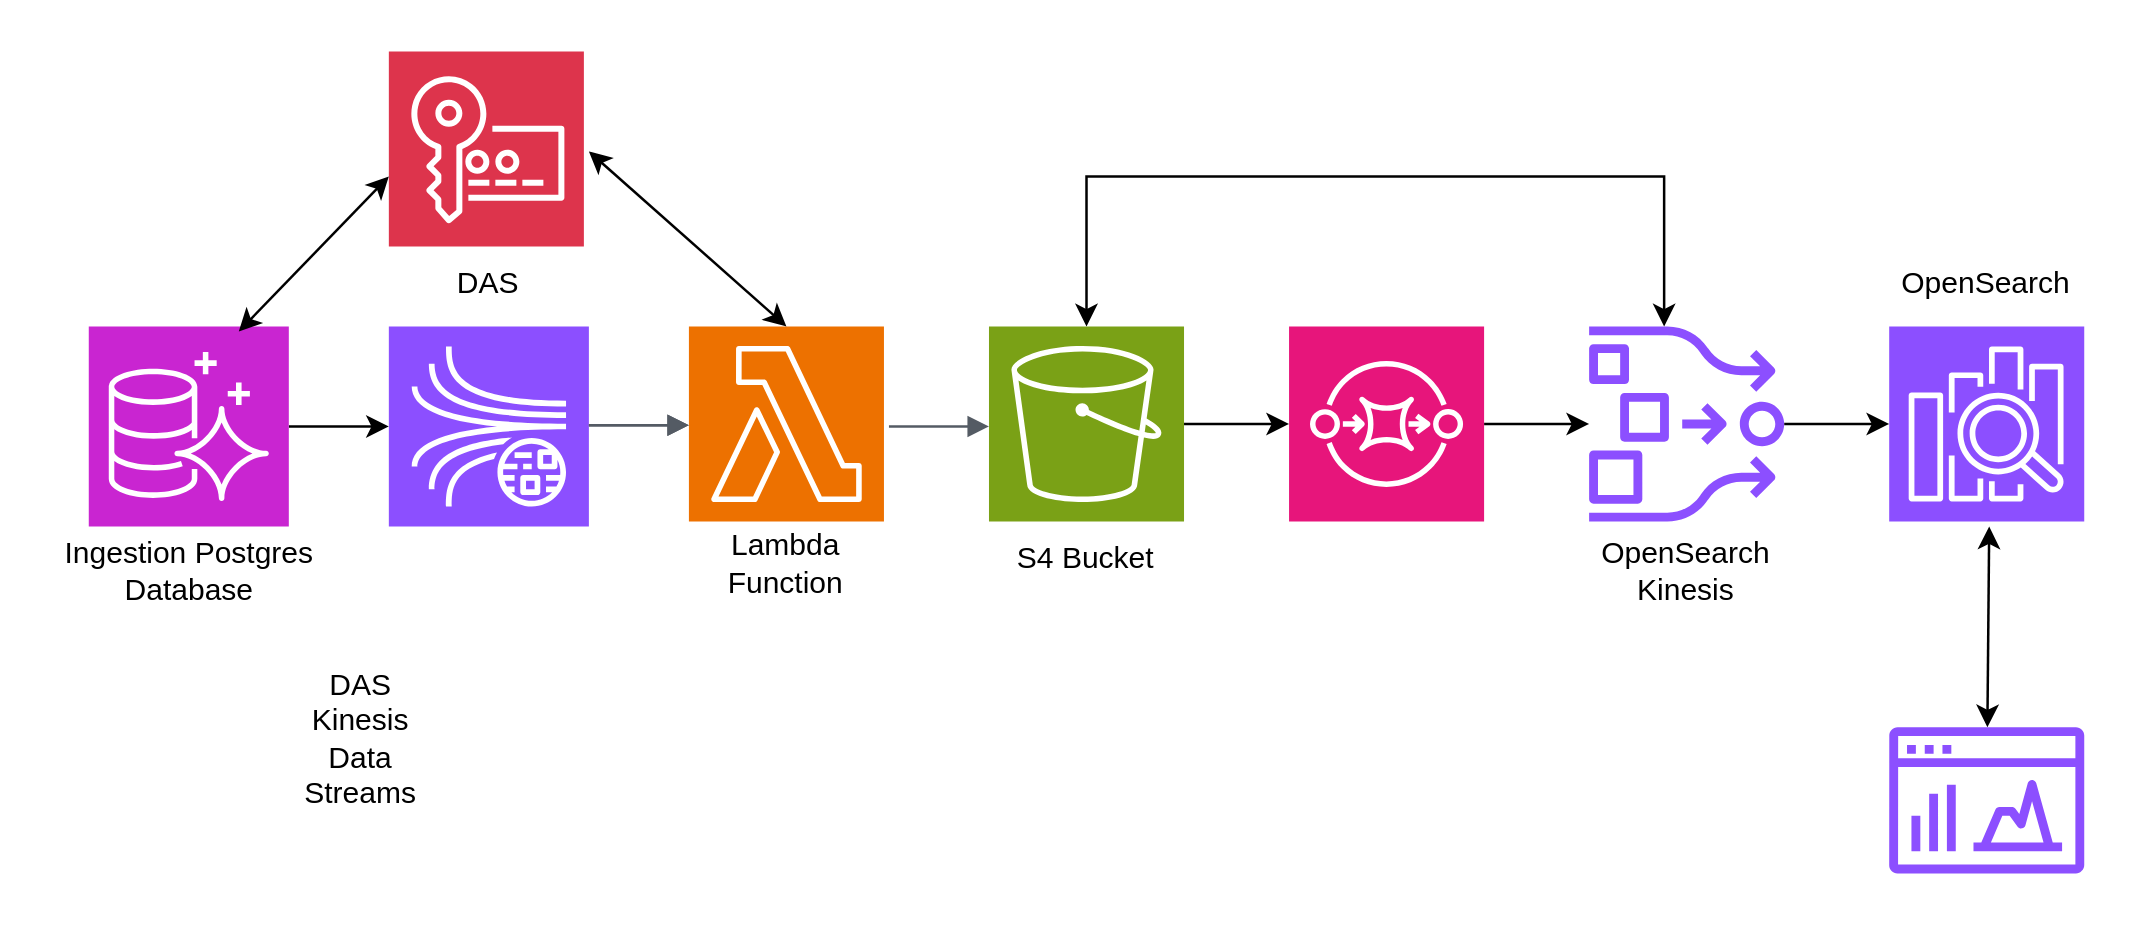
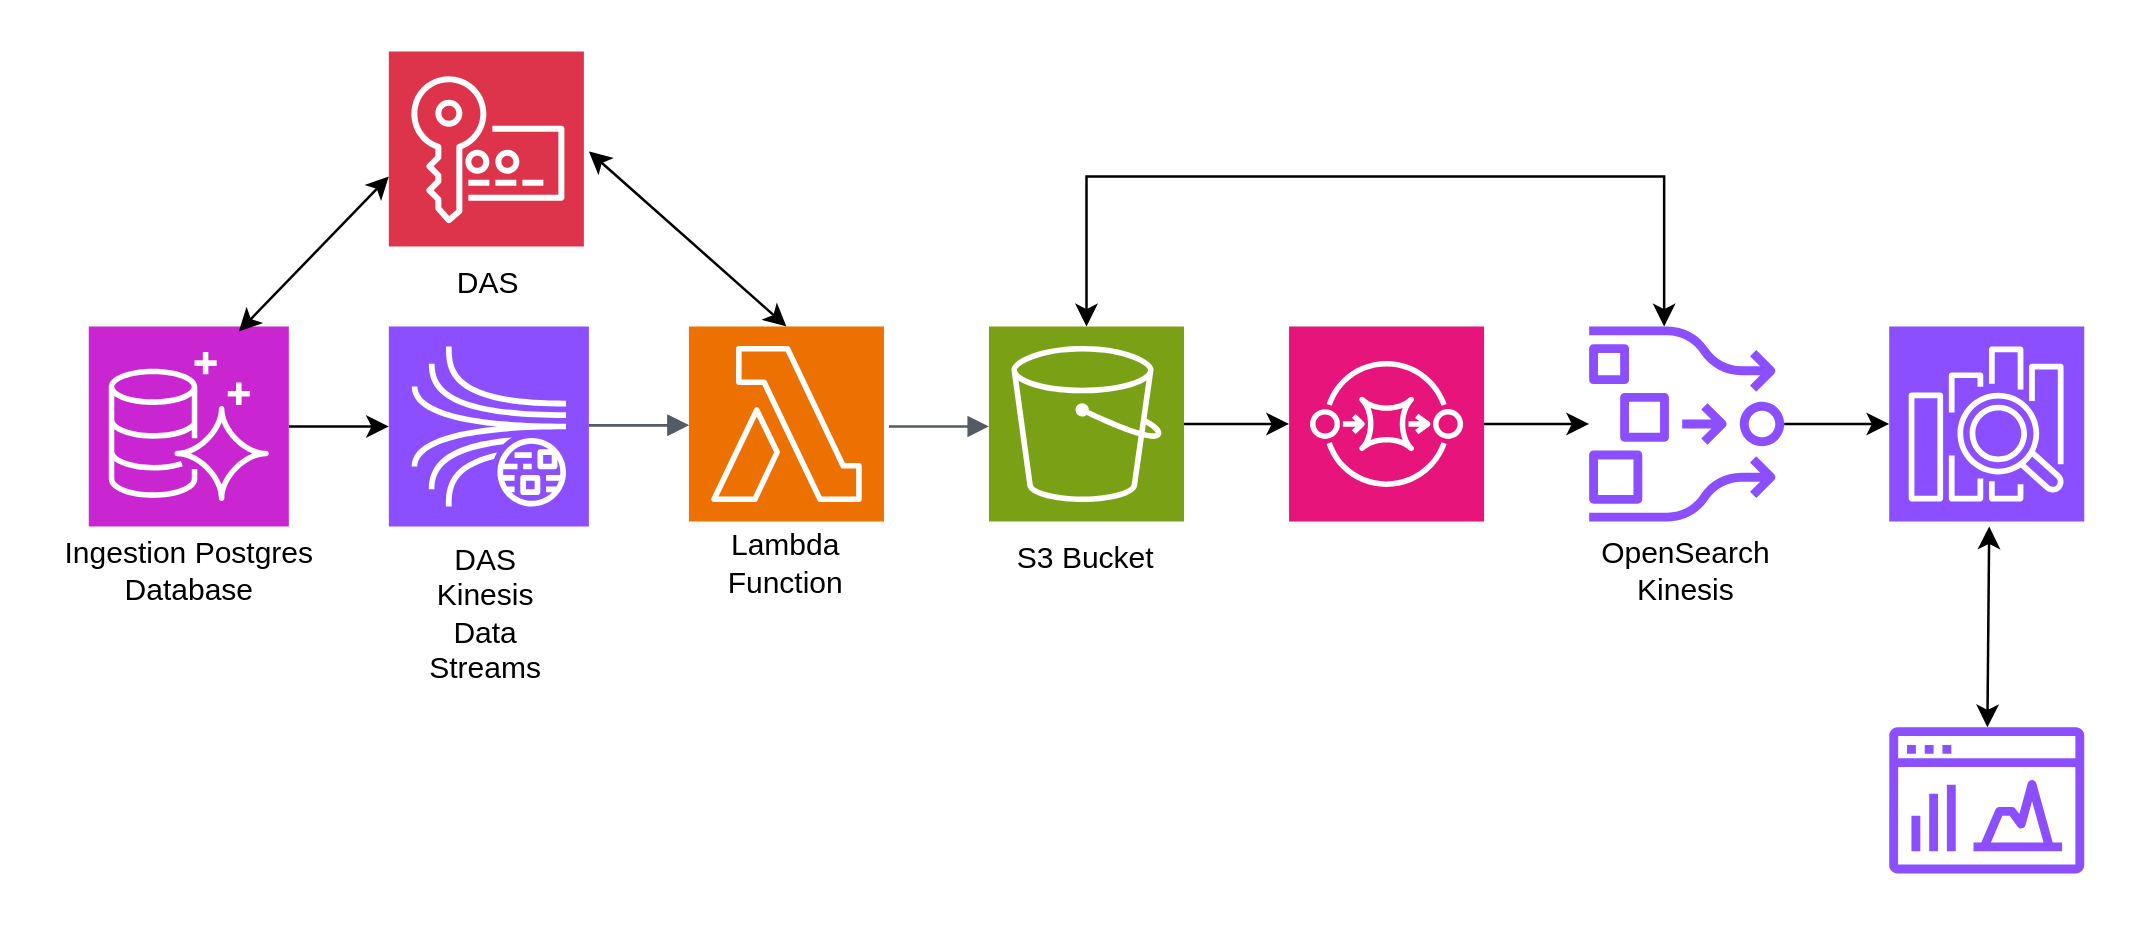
node "OpenSearch": removed
node "S4 Bucket": label "S4 Bucket" -> "S3 Bucket"
node "DAS Kinesis Data Streams": moved (361, 739) -> (486, 614)
